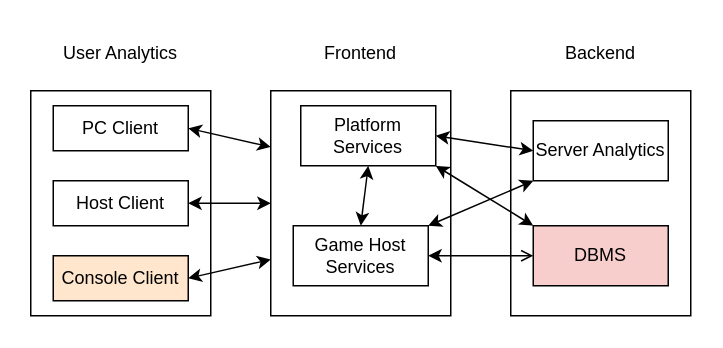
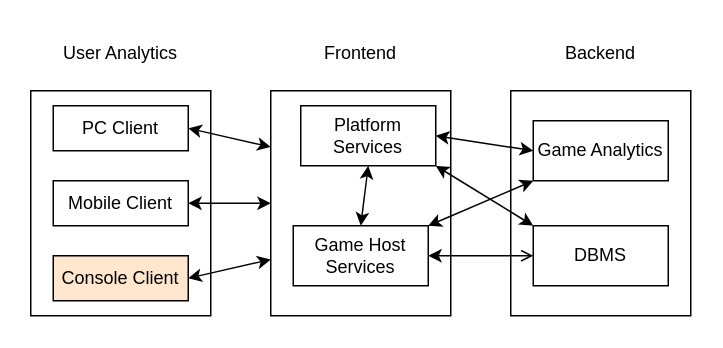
node "Server Analytics": label "Server Analytics" -> "Game Analytics"
node "Host Client": label "Host Client" -> "Mobile Client"
node "DBMS": fillcolor #f8cecc -> #ffffff
